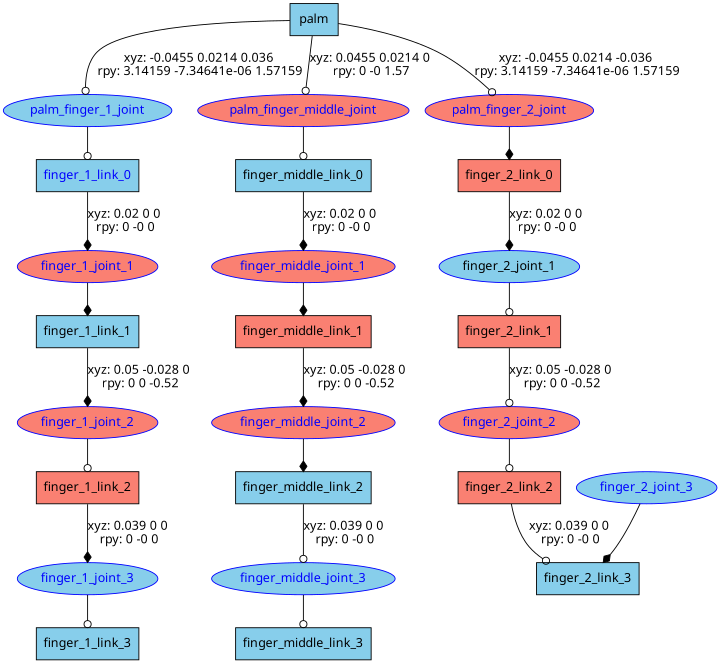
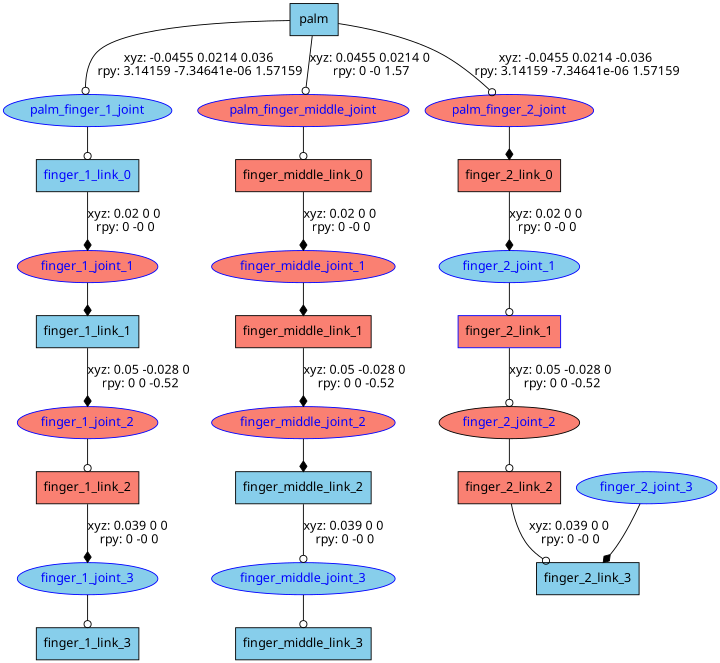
node "finger_middle_link_0": fillcolor skyblue -> salmon
node "finger_2_joint_1": fontcolor black -> blue
node "finger_2_link_1": color black -> blue
node "finger_2_joint_2": color blue -> black
